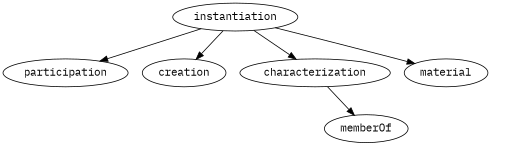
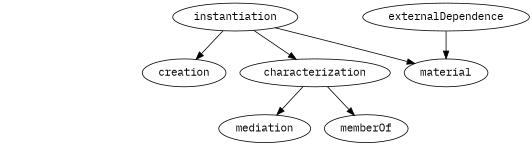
node "externalDependence": added
node "participation": removed
node "mediation": added
